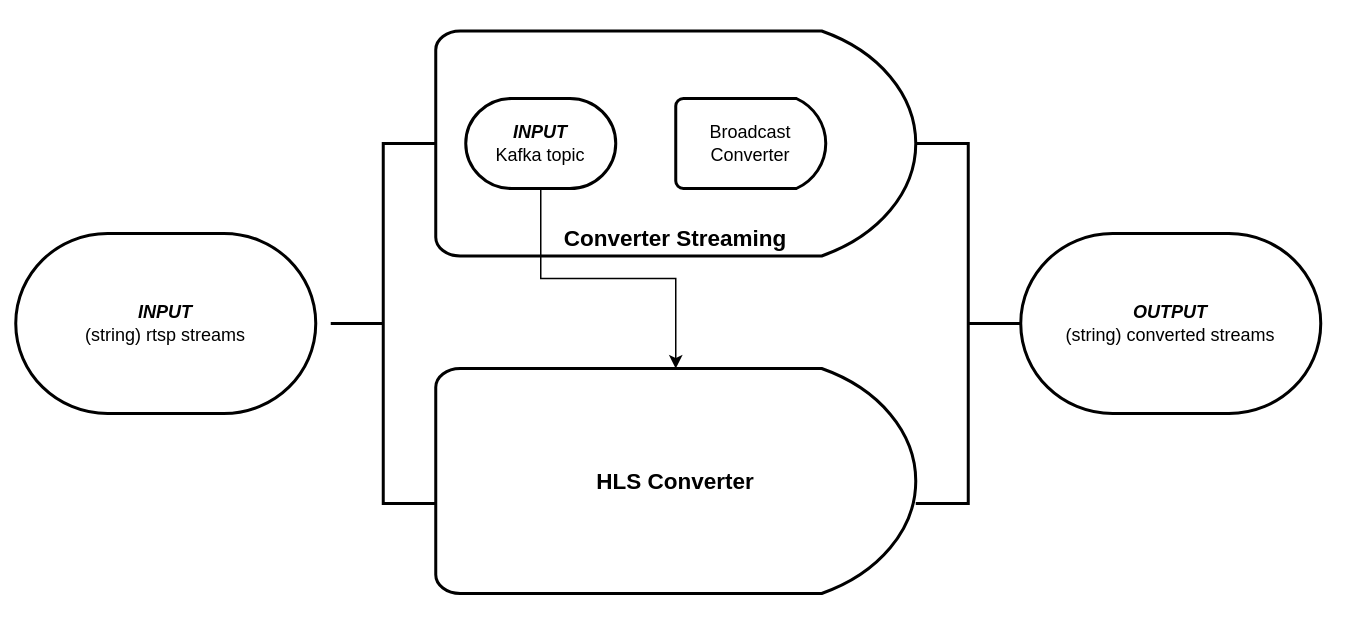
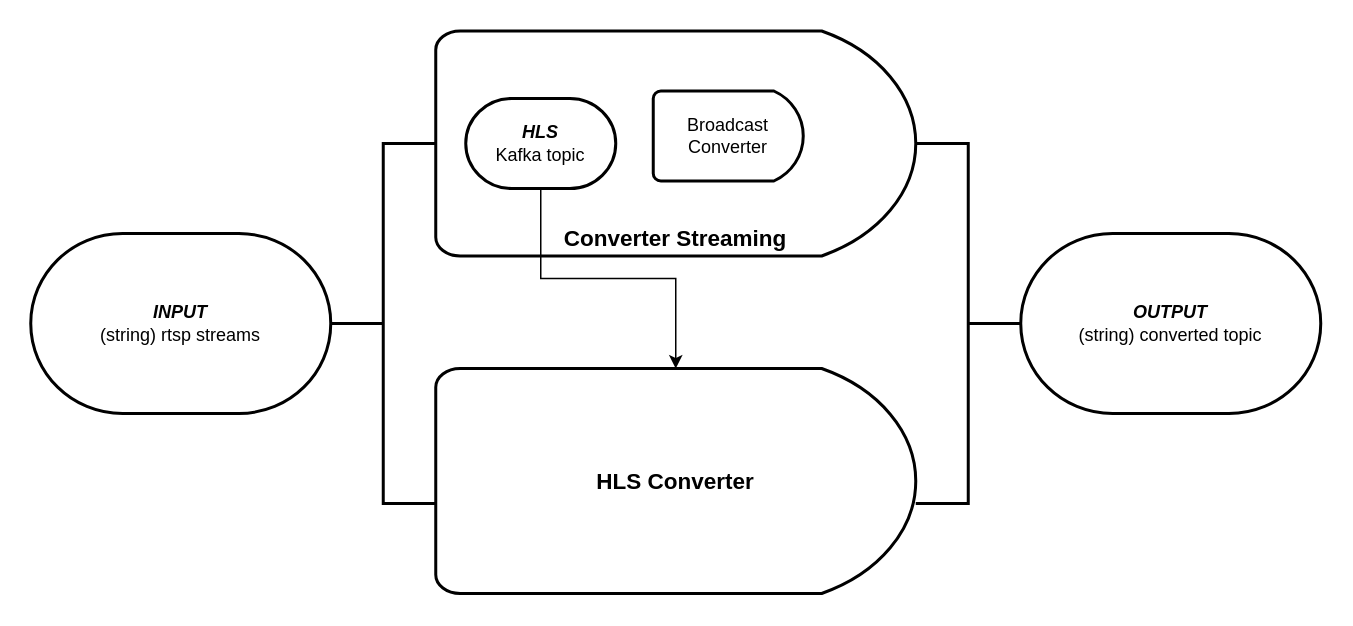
node "INPUT Kafka topic": label "INPUT Kafka topic" -> "HLS Kafka topic"
node "Broadcast Converter": moved (751, 143) -> (728, 136)
node "INPUT (string) rtsp streams": moved (166, 323) -> (181, 323)
node "OUTPUT (string) converted streams": label "OUTPUT (string) converted streams" -> "OUTPUT (string) converted topic"
